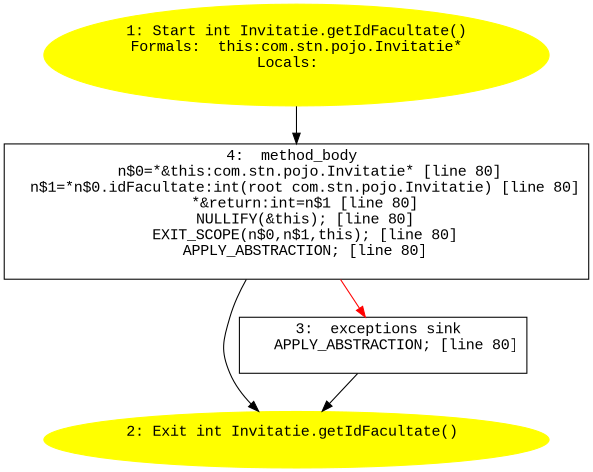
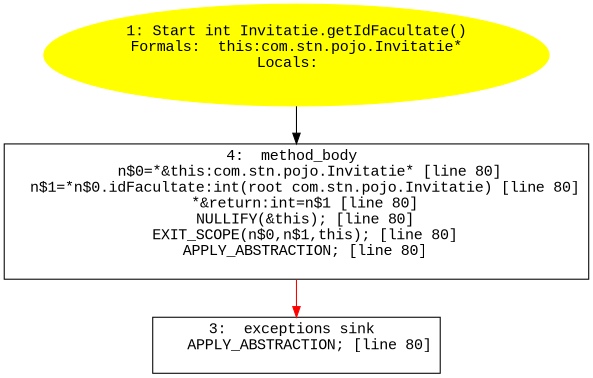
node "2: Exit int Invitatie.getIdFacultate()": removed
